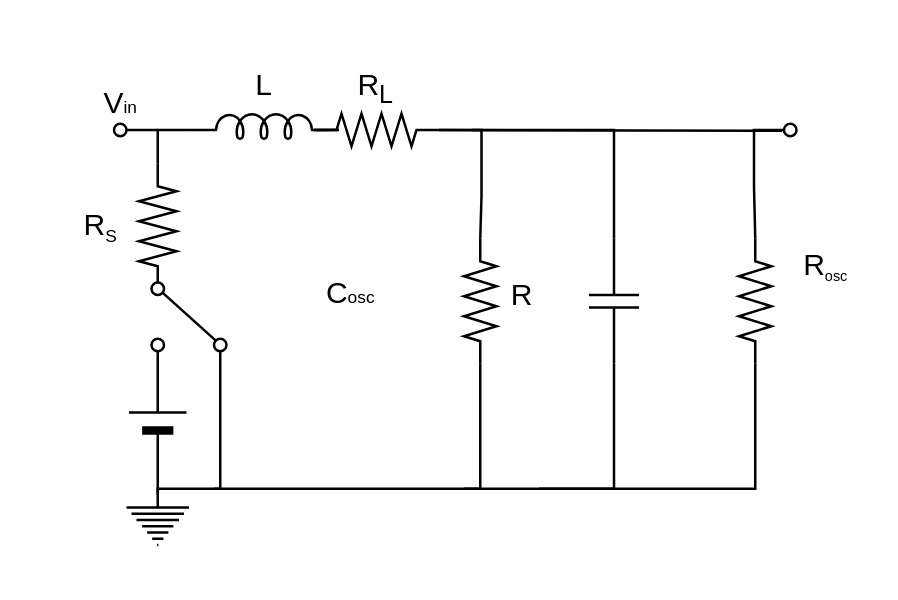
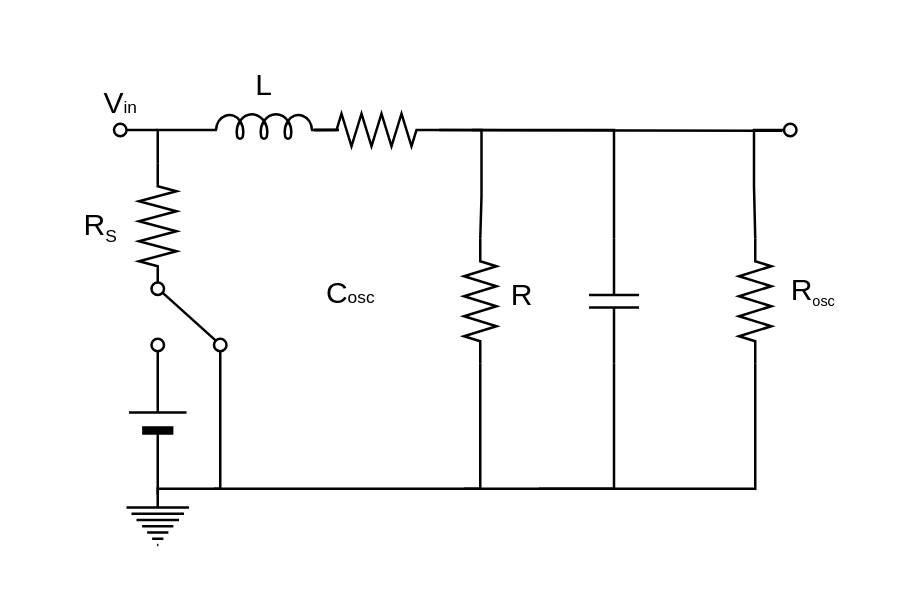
node "RL": removed
node "Rosc": moved (826, 266) -> (814, 291)
